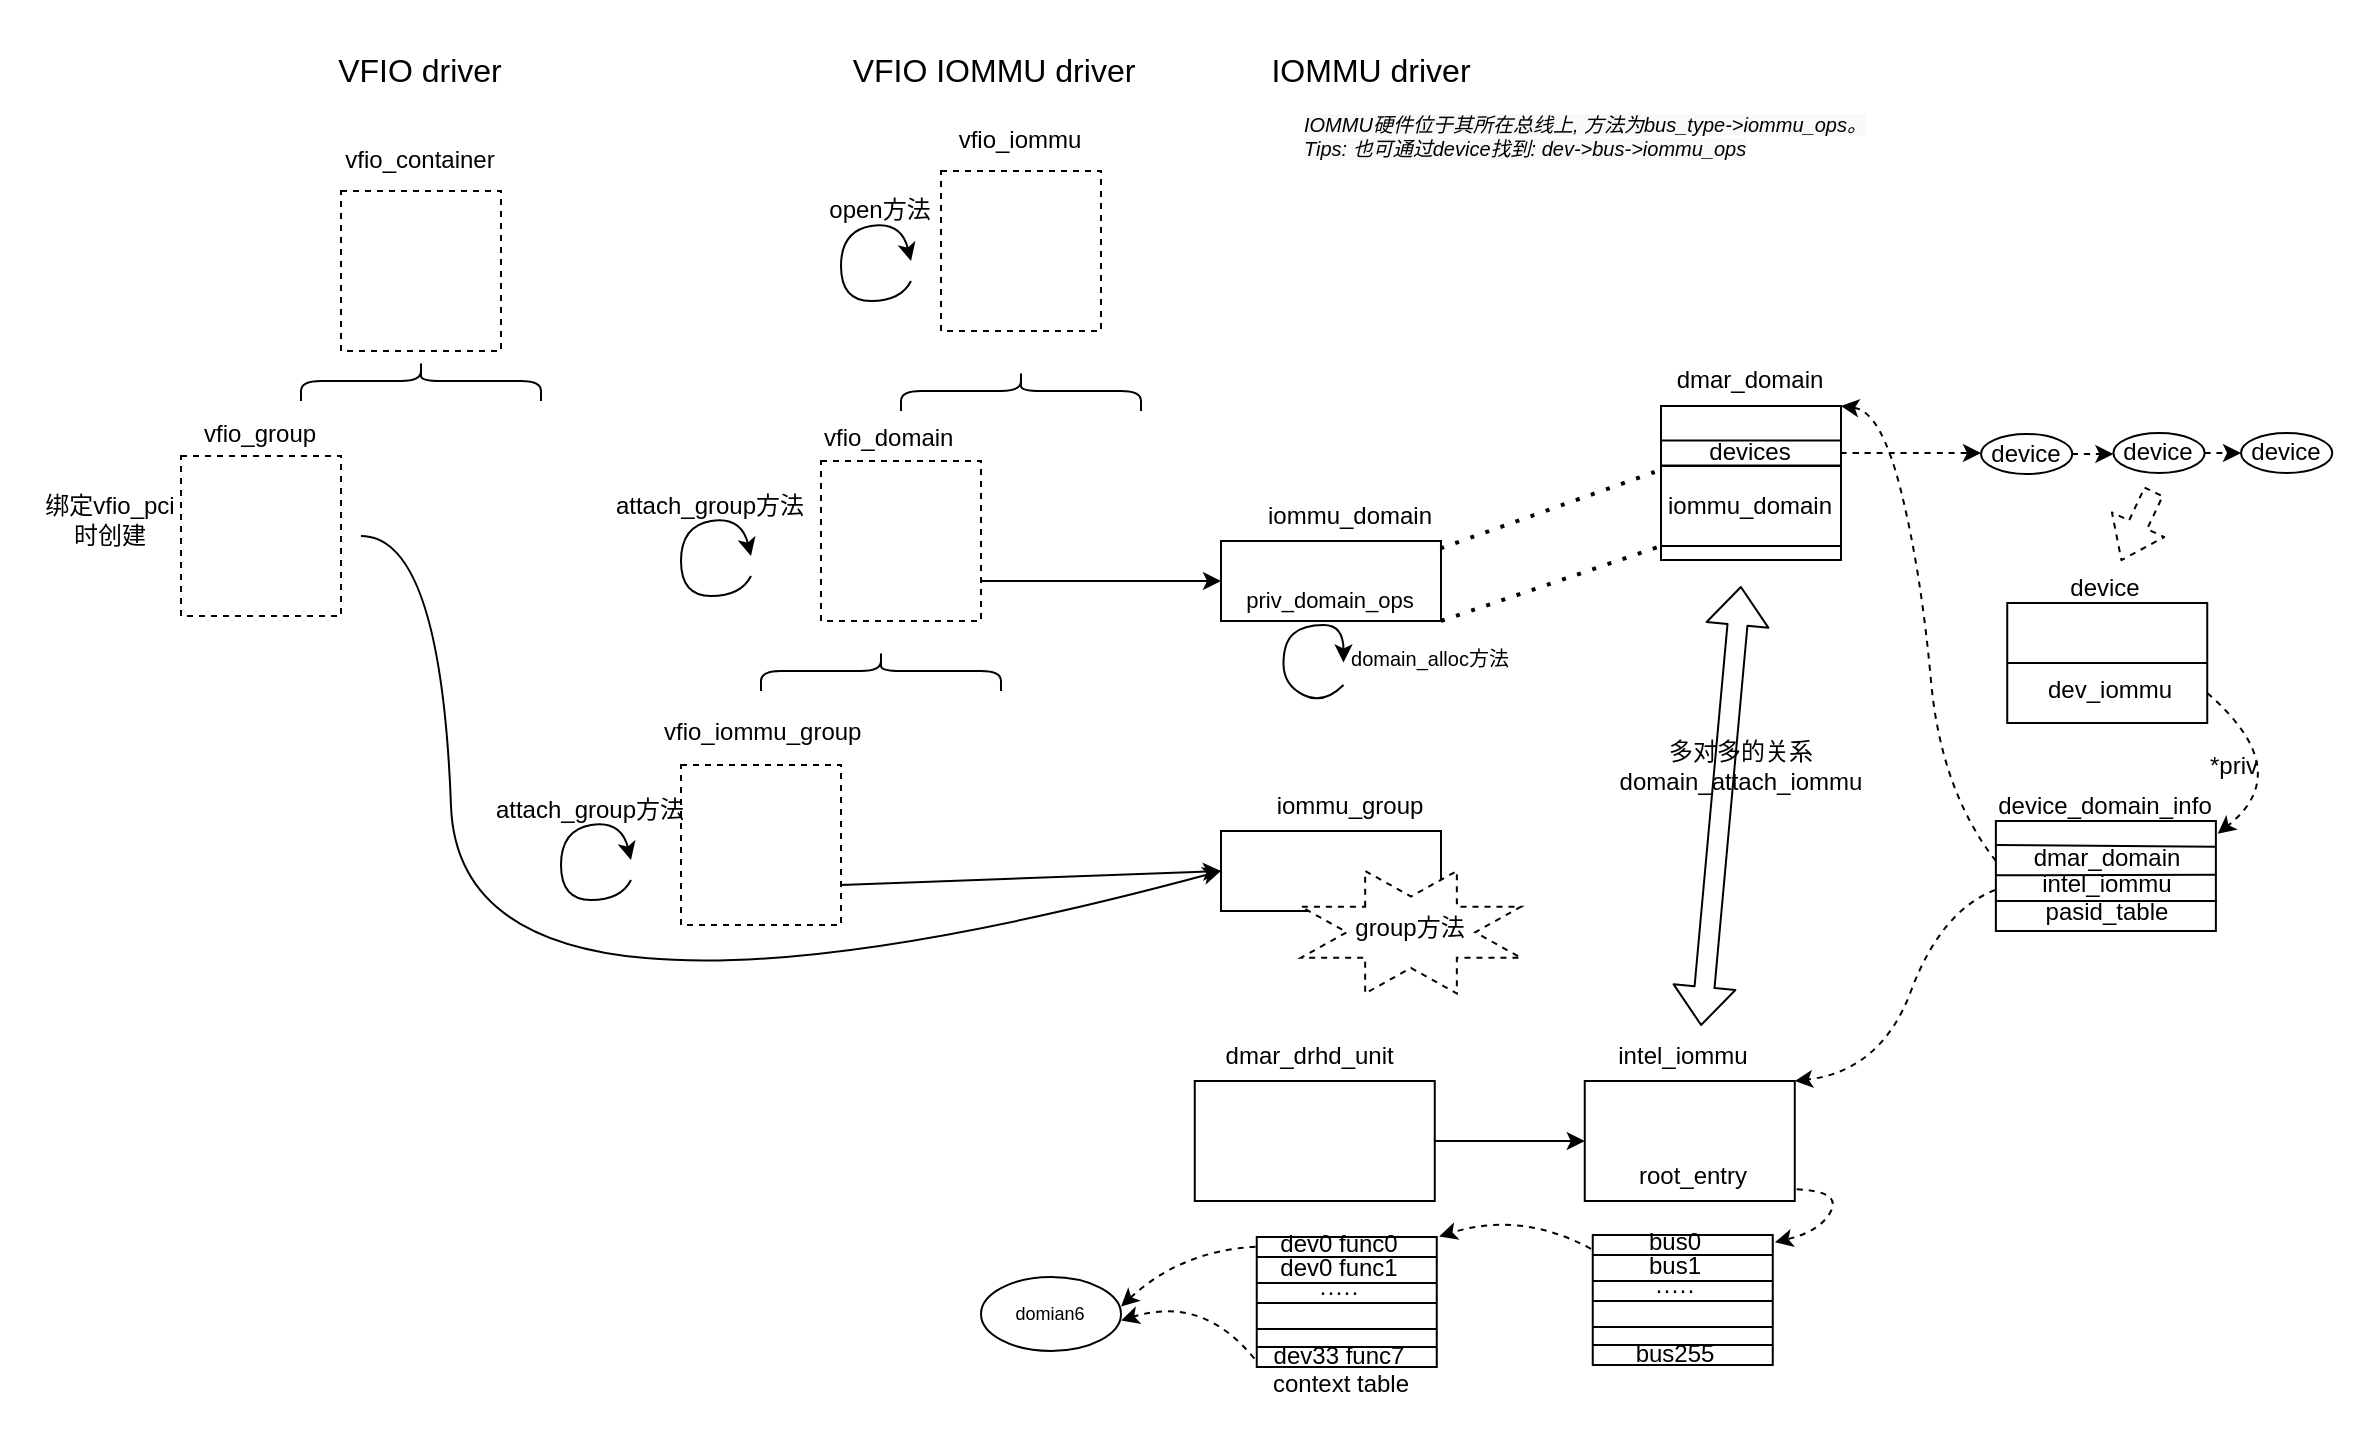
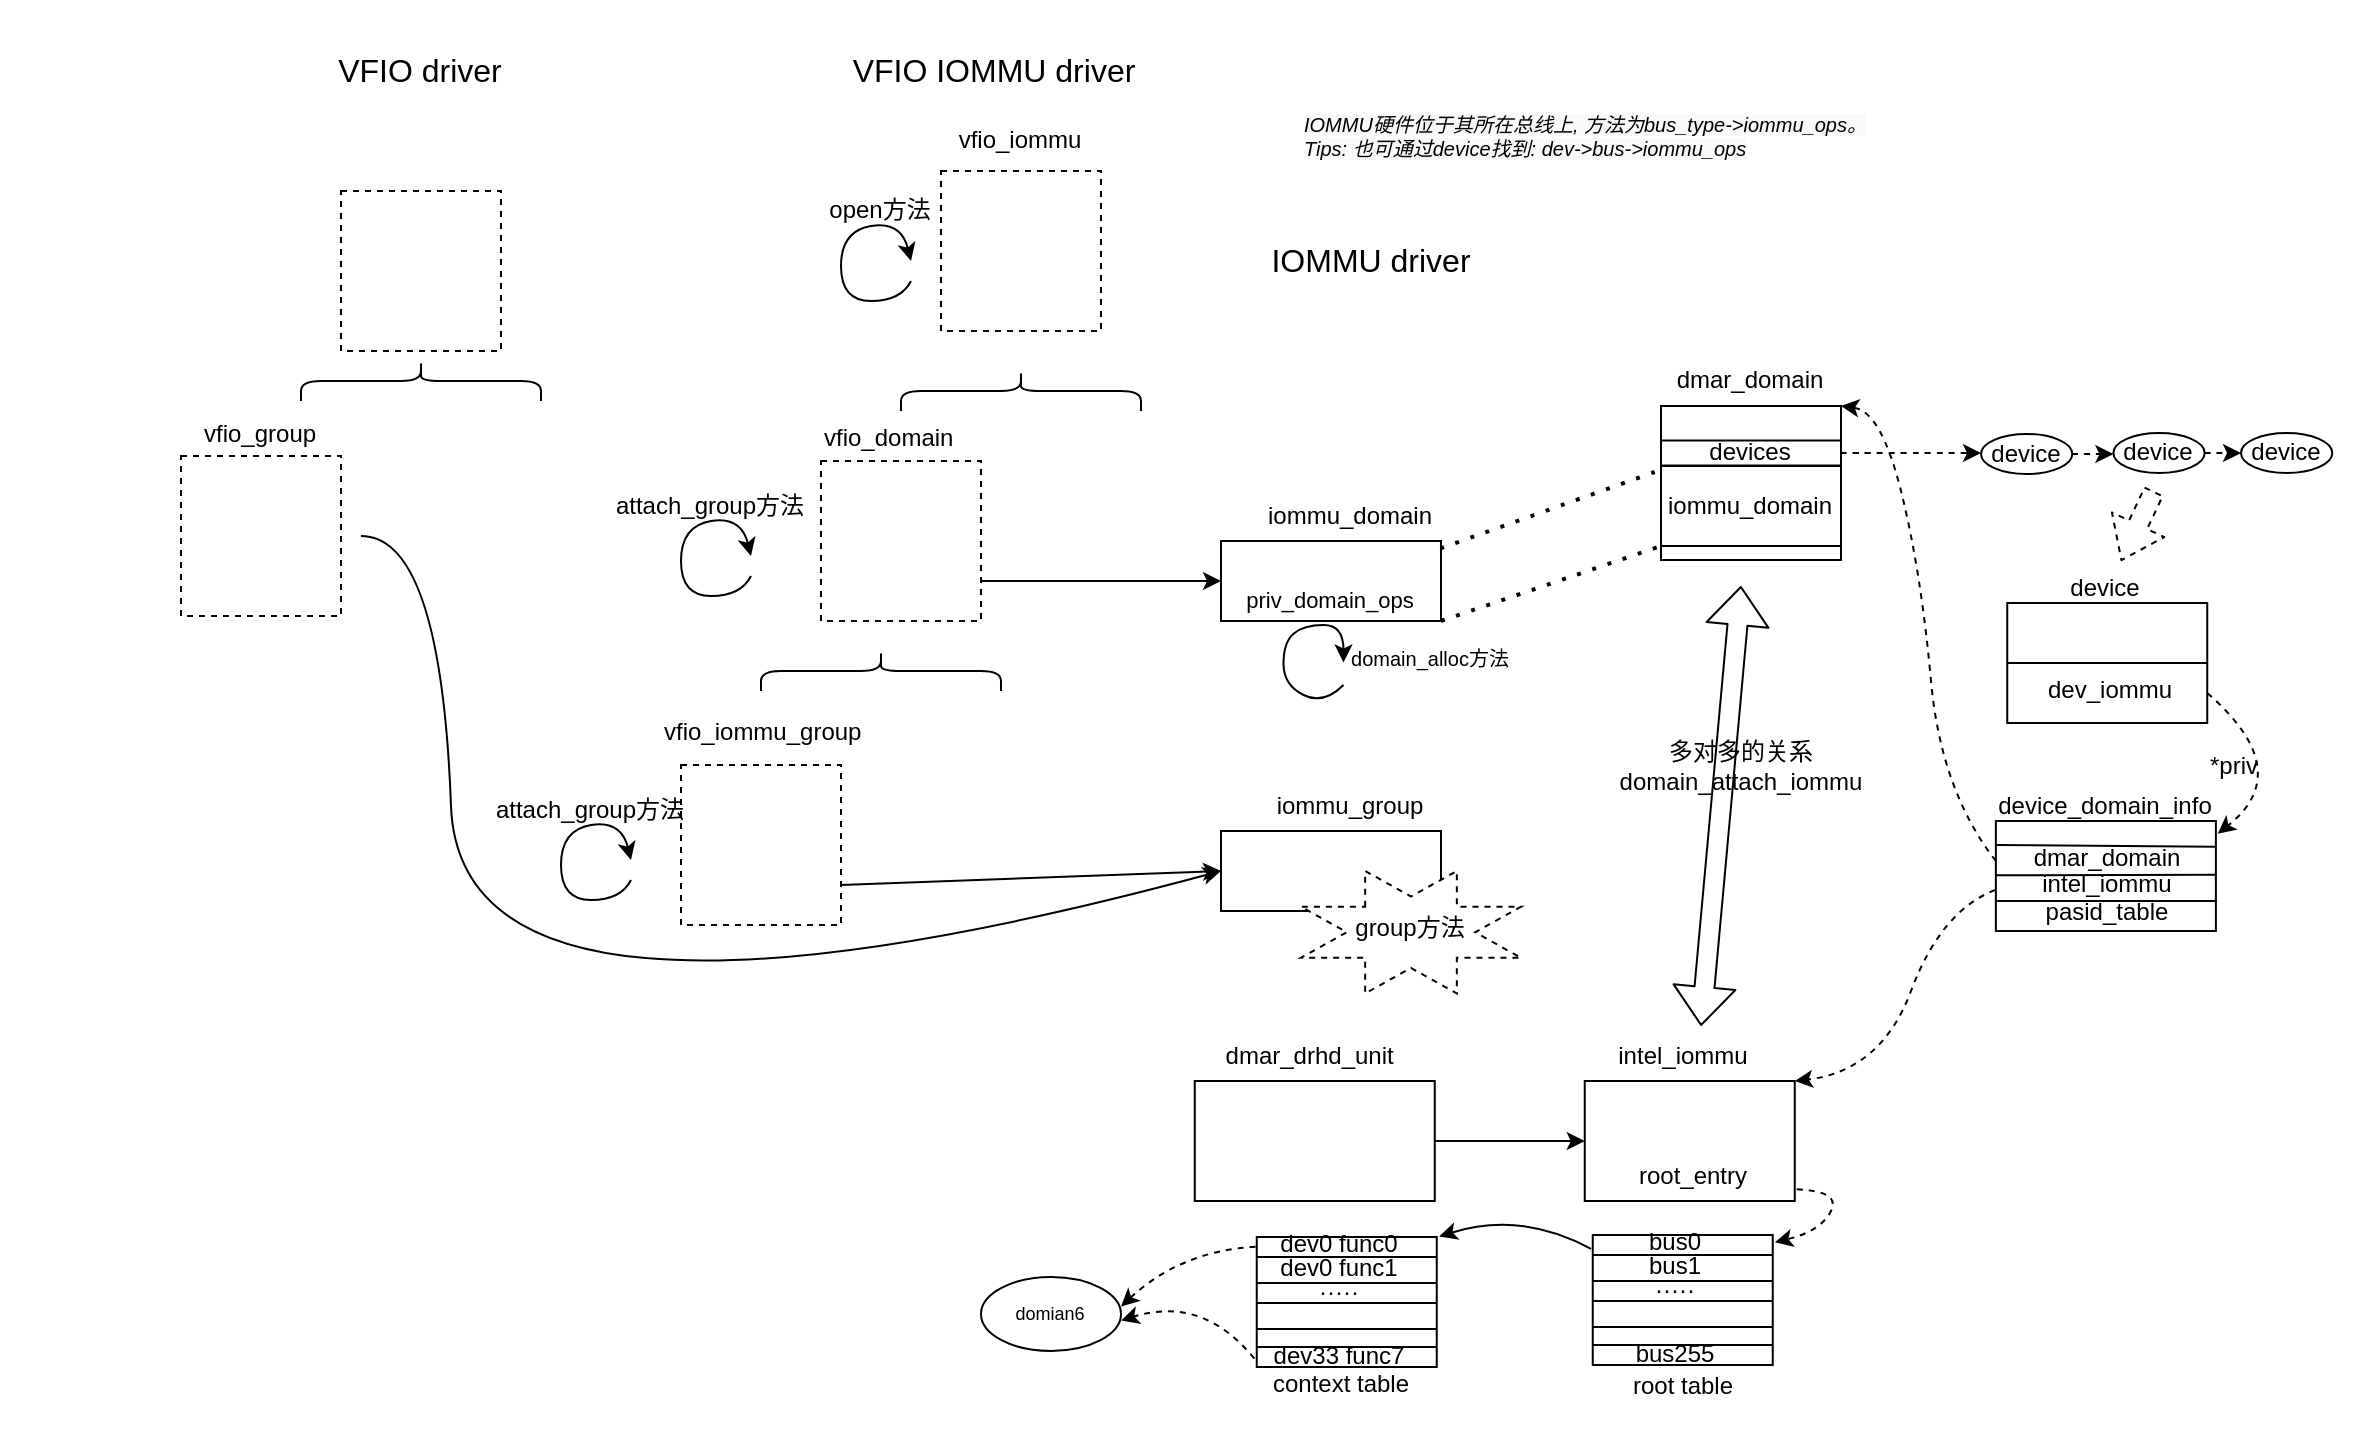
node "IOMMU driver": moved (1372, 71) -> (1372, 261)
node "vfio_container": removed
node "绑定vfio_pci时创建": removed
edge "bus1" -> "dev0 func0": style dashed -> solid
node "root table": added
